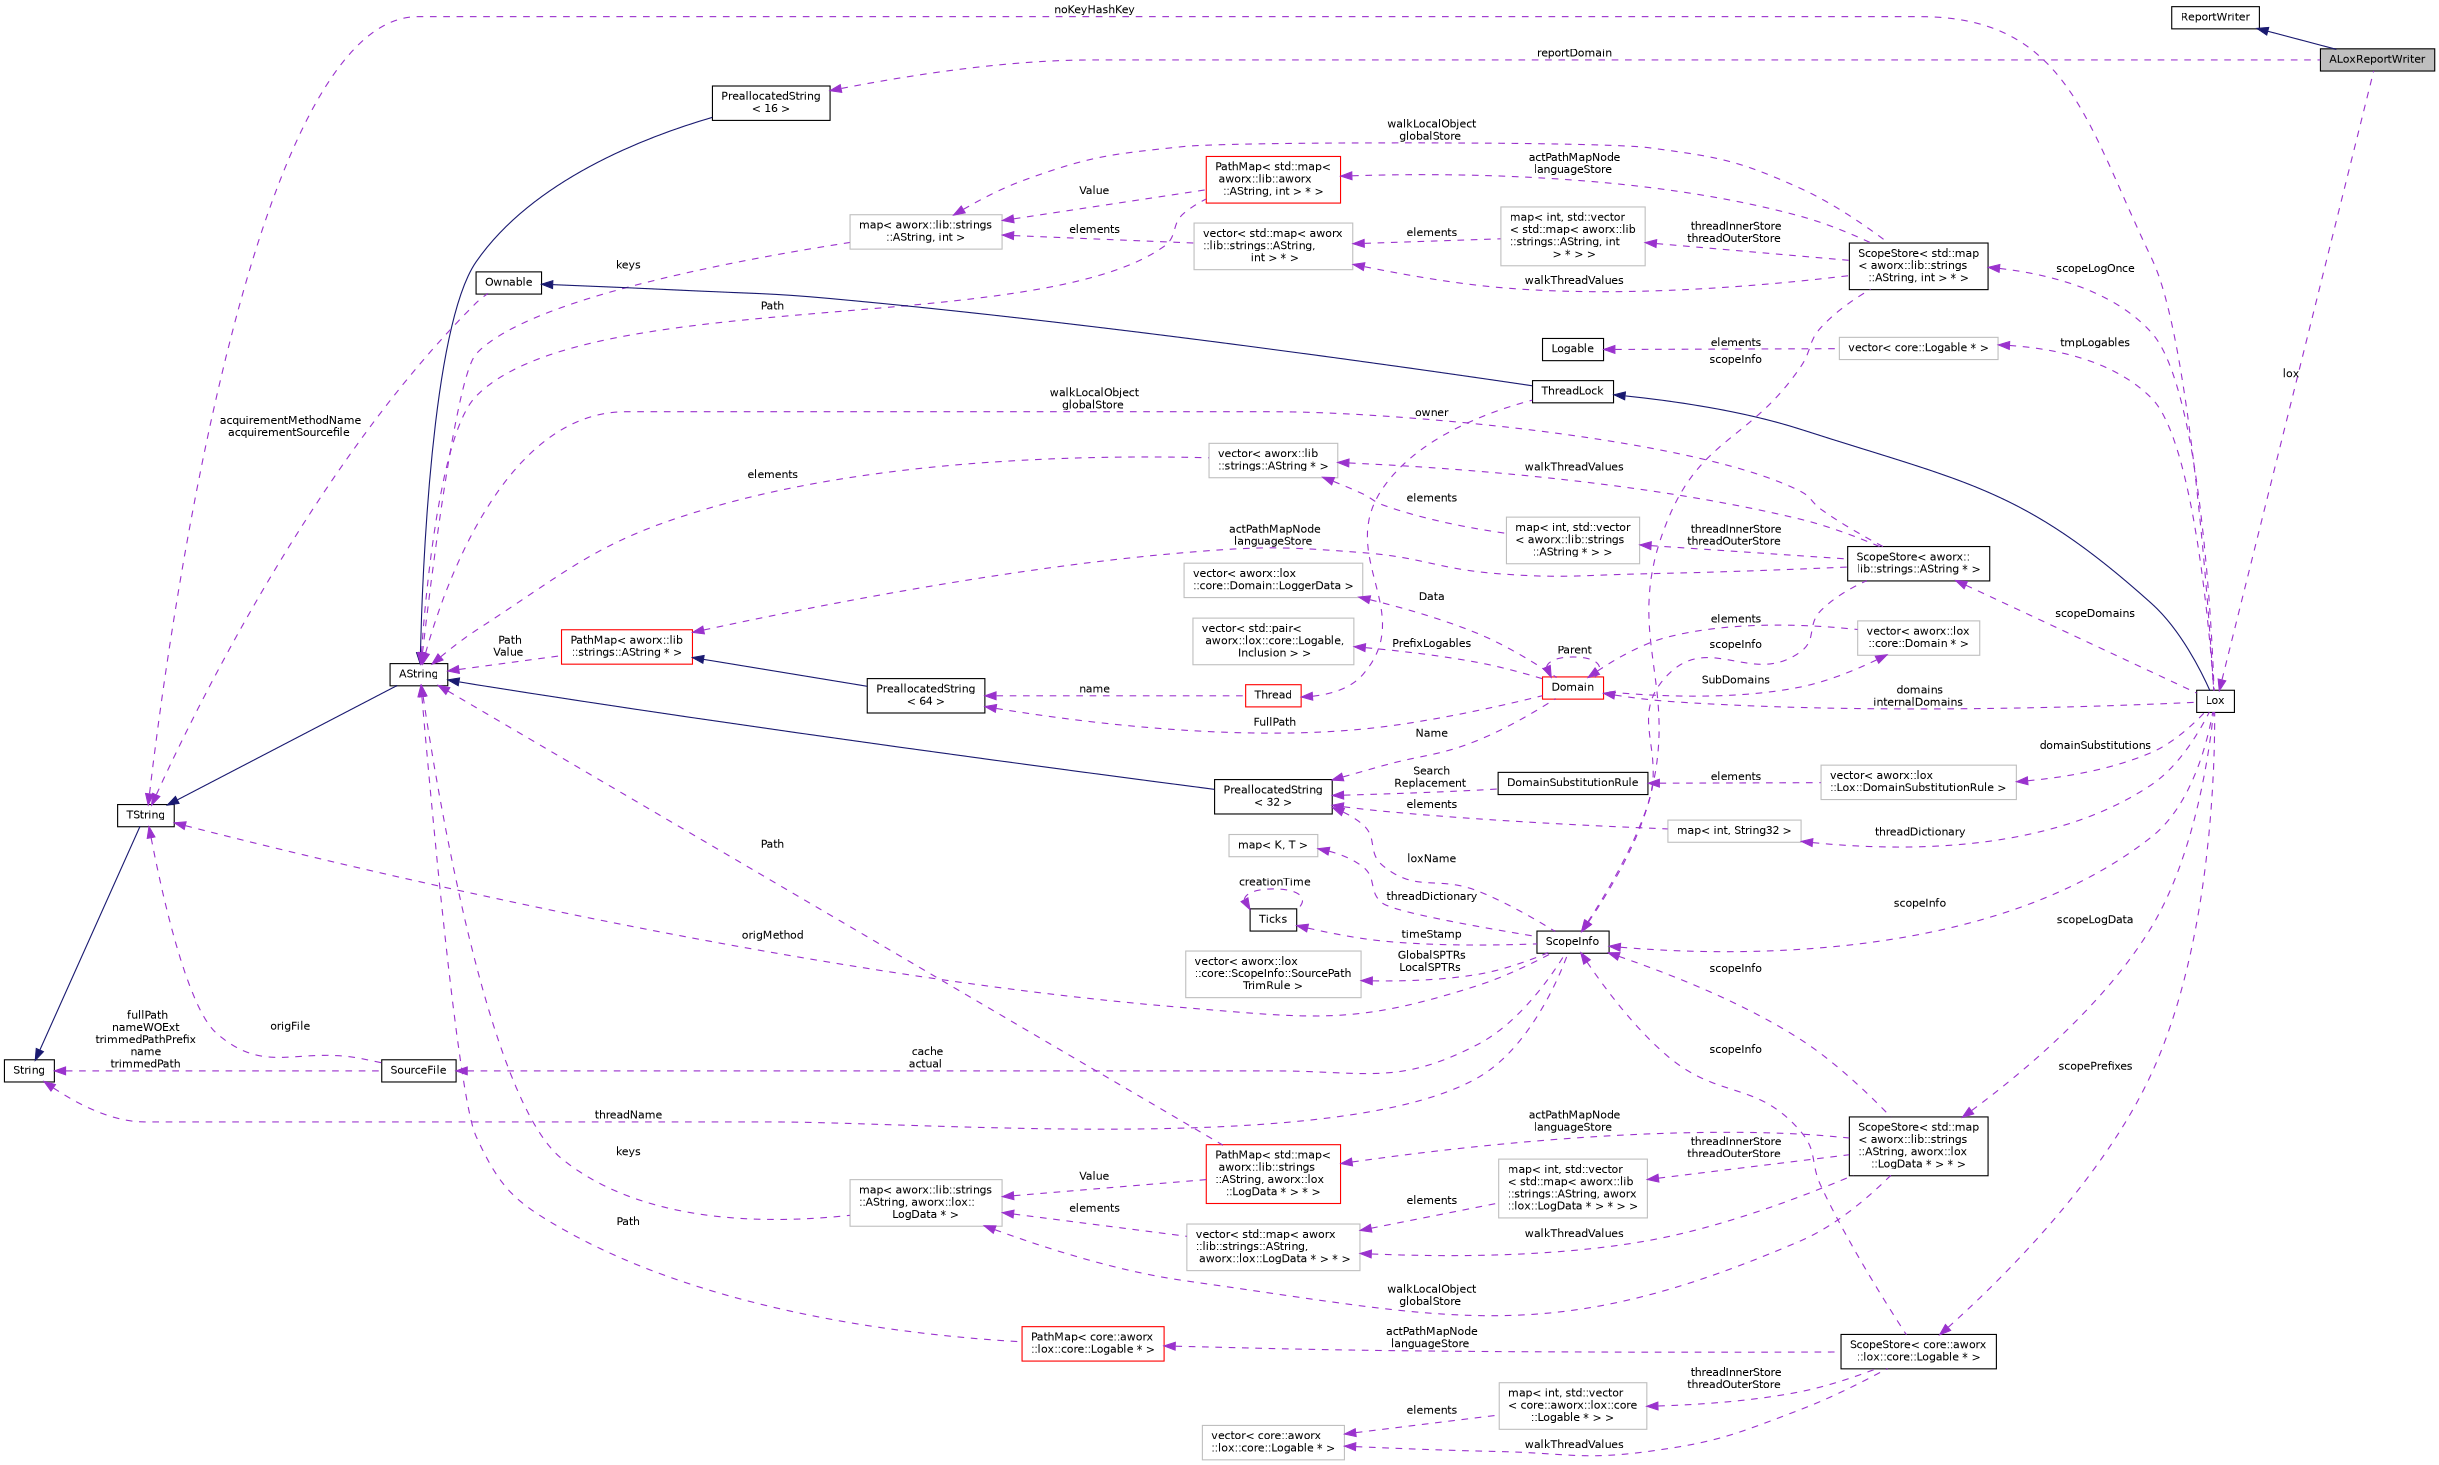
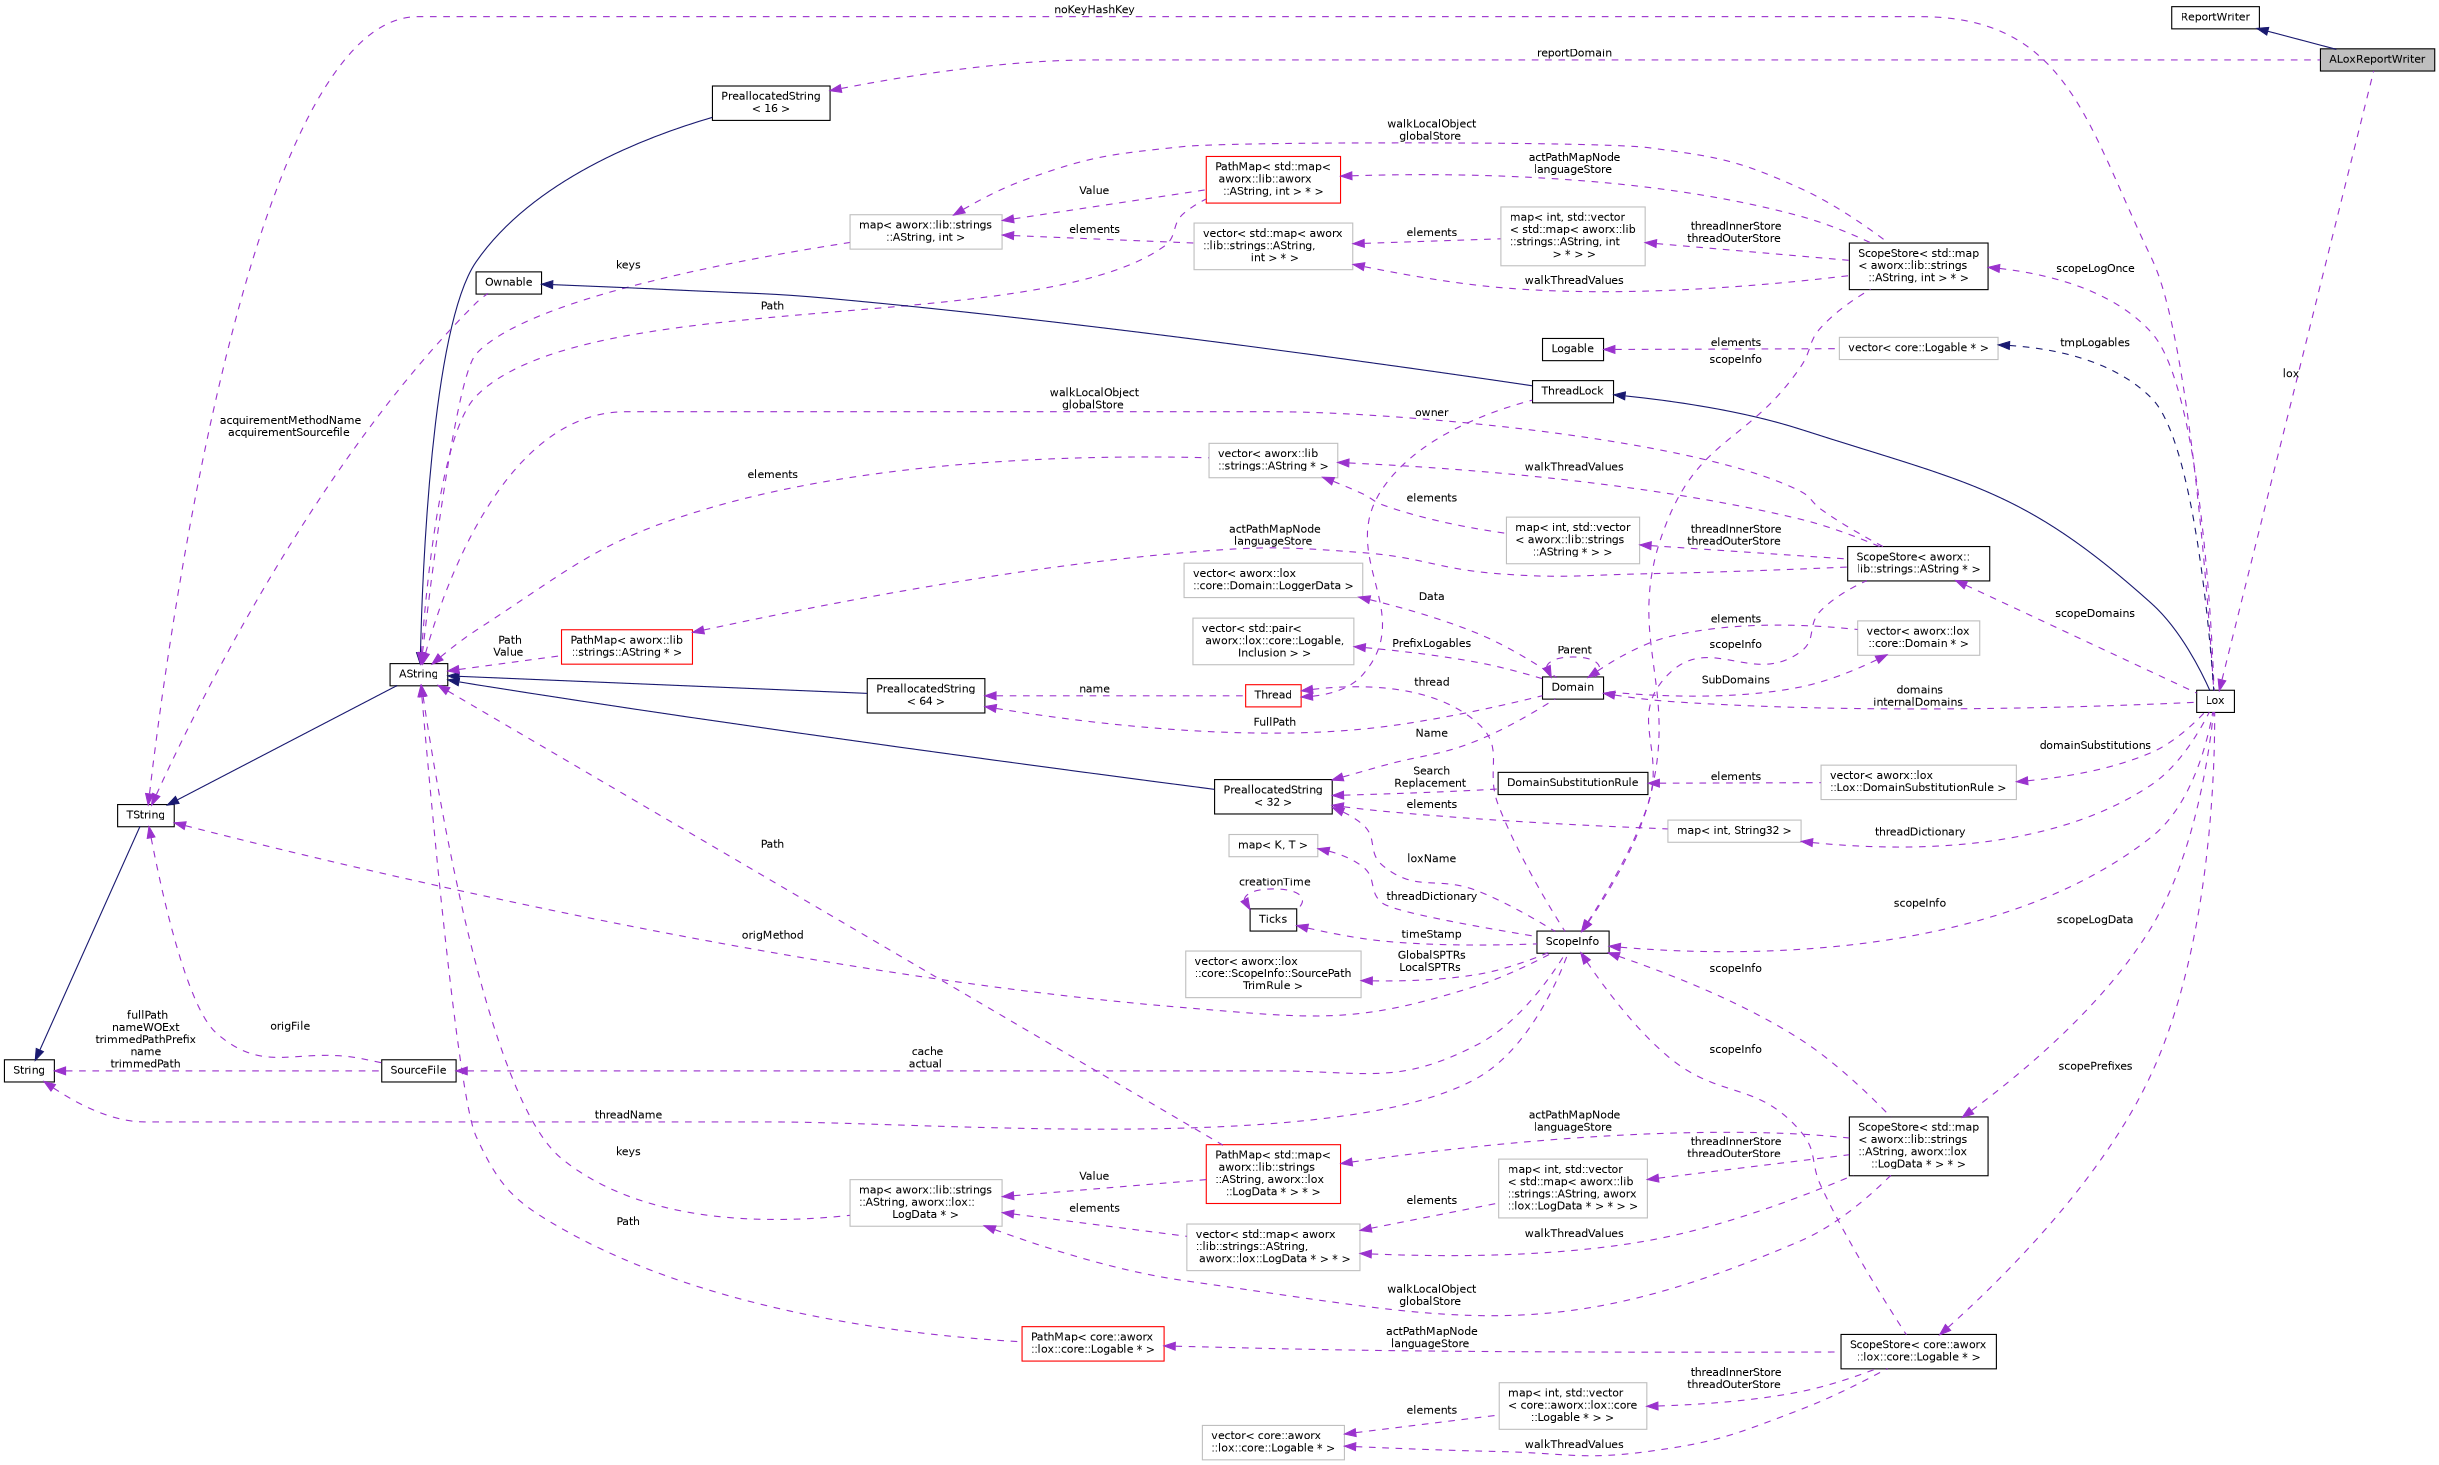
edge "Lox" -> "vector< core::Logable * >": color darkorchid3 -> midnightblue
edge "PreallocatedString < 64 >" -> "PathMap< aworx::lib ::strings::AString * >": now "PreallocatedString < 64 >" -> "AString"
node "Domain": color red -> black
edge "ScopeInfo" -> "Thread": added, label "thread"
